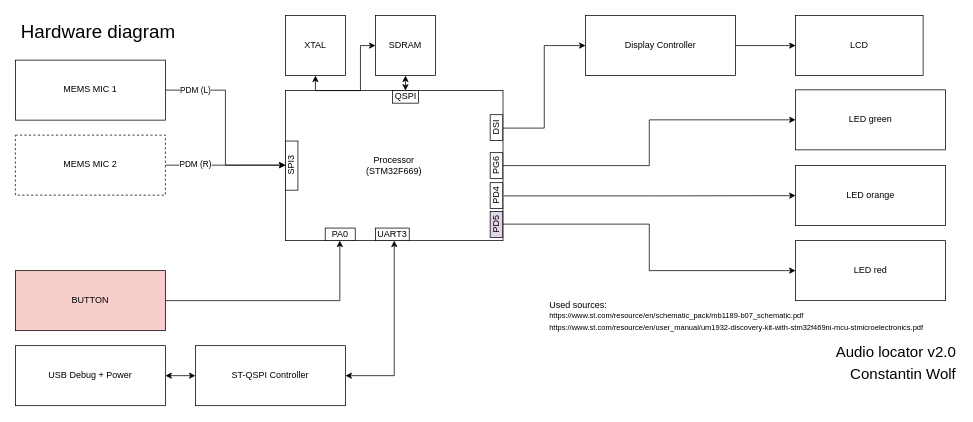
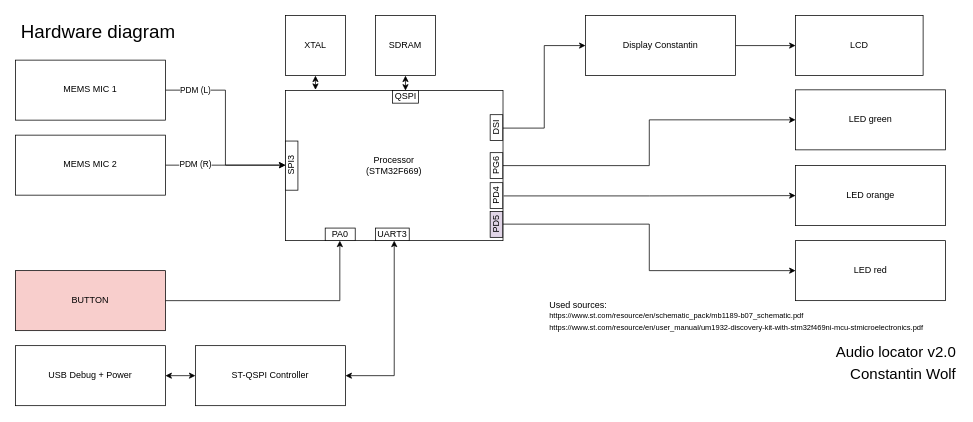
node "Display Controller": label "Display Controller" -> "Display Constantin"
edge "XTAL" -- "SDRAM": now "XTAL" -- "Processor (STM32F669)"
node "MEMS MIC 2": style dashed -> solid
